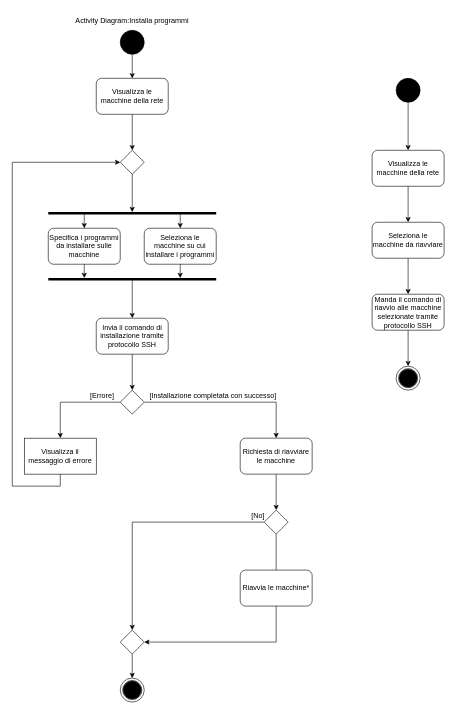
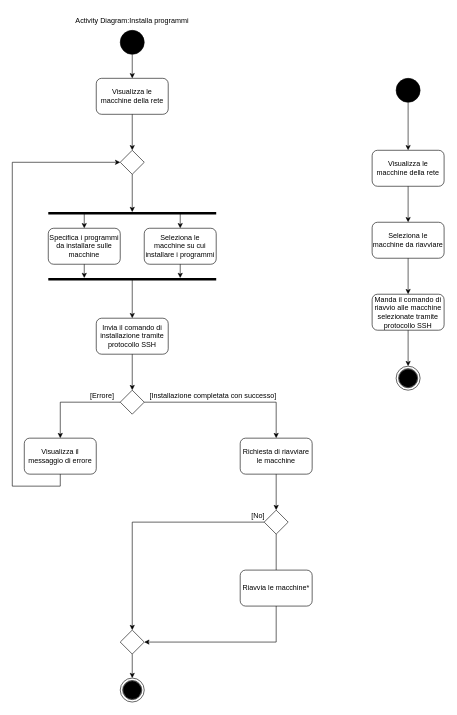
node "Visualizza il messaggio di errore": shape rectangle -> rounded rectangle
